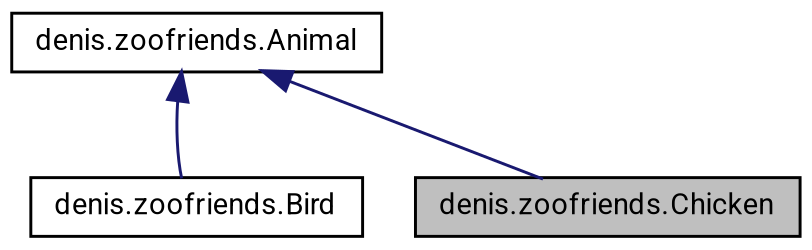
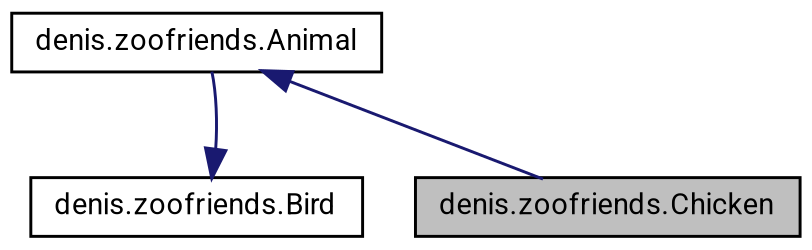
edge "denis.zoofriends.Bird" -> "denis.zoofriends.Animal": reversed
